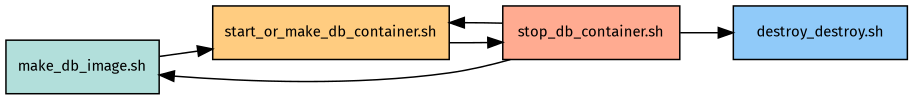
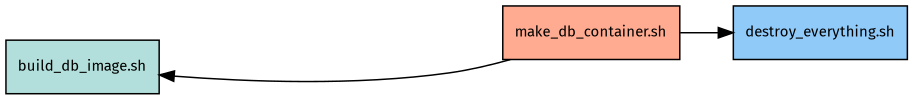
node "start_or_make_db_container.sh": removed
node "stop_db_container.sh": label "stop_db_container.sh" -> "make_db_container.sh"
node "destroy_destroy.sh": label "destroy_destroy.sh" -> "destroy_everything.sh"
node "make_db_image.sh": label "make_db_image.sh" -> "build_db_image.sh"
